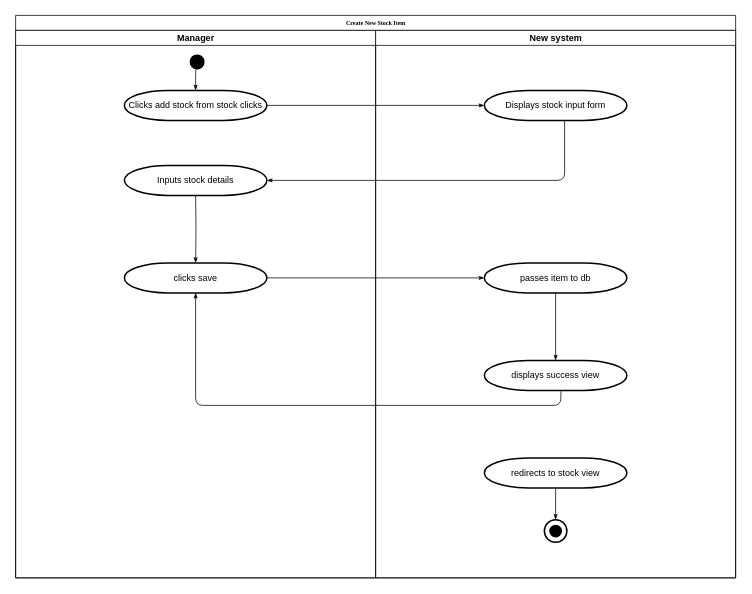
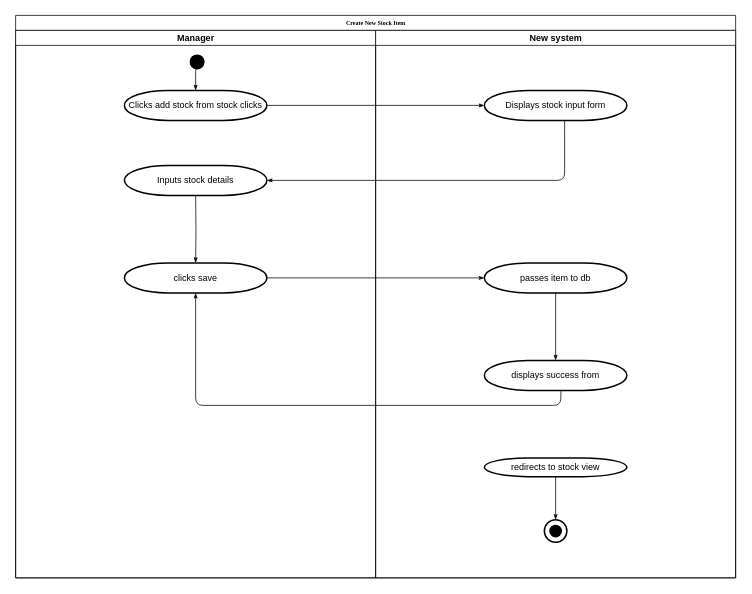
node "displays success view": label "displays success view" -> "displays success from"
node "redirects to stock view": size 143x30 -> 143x19
